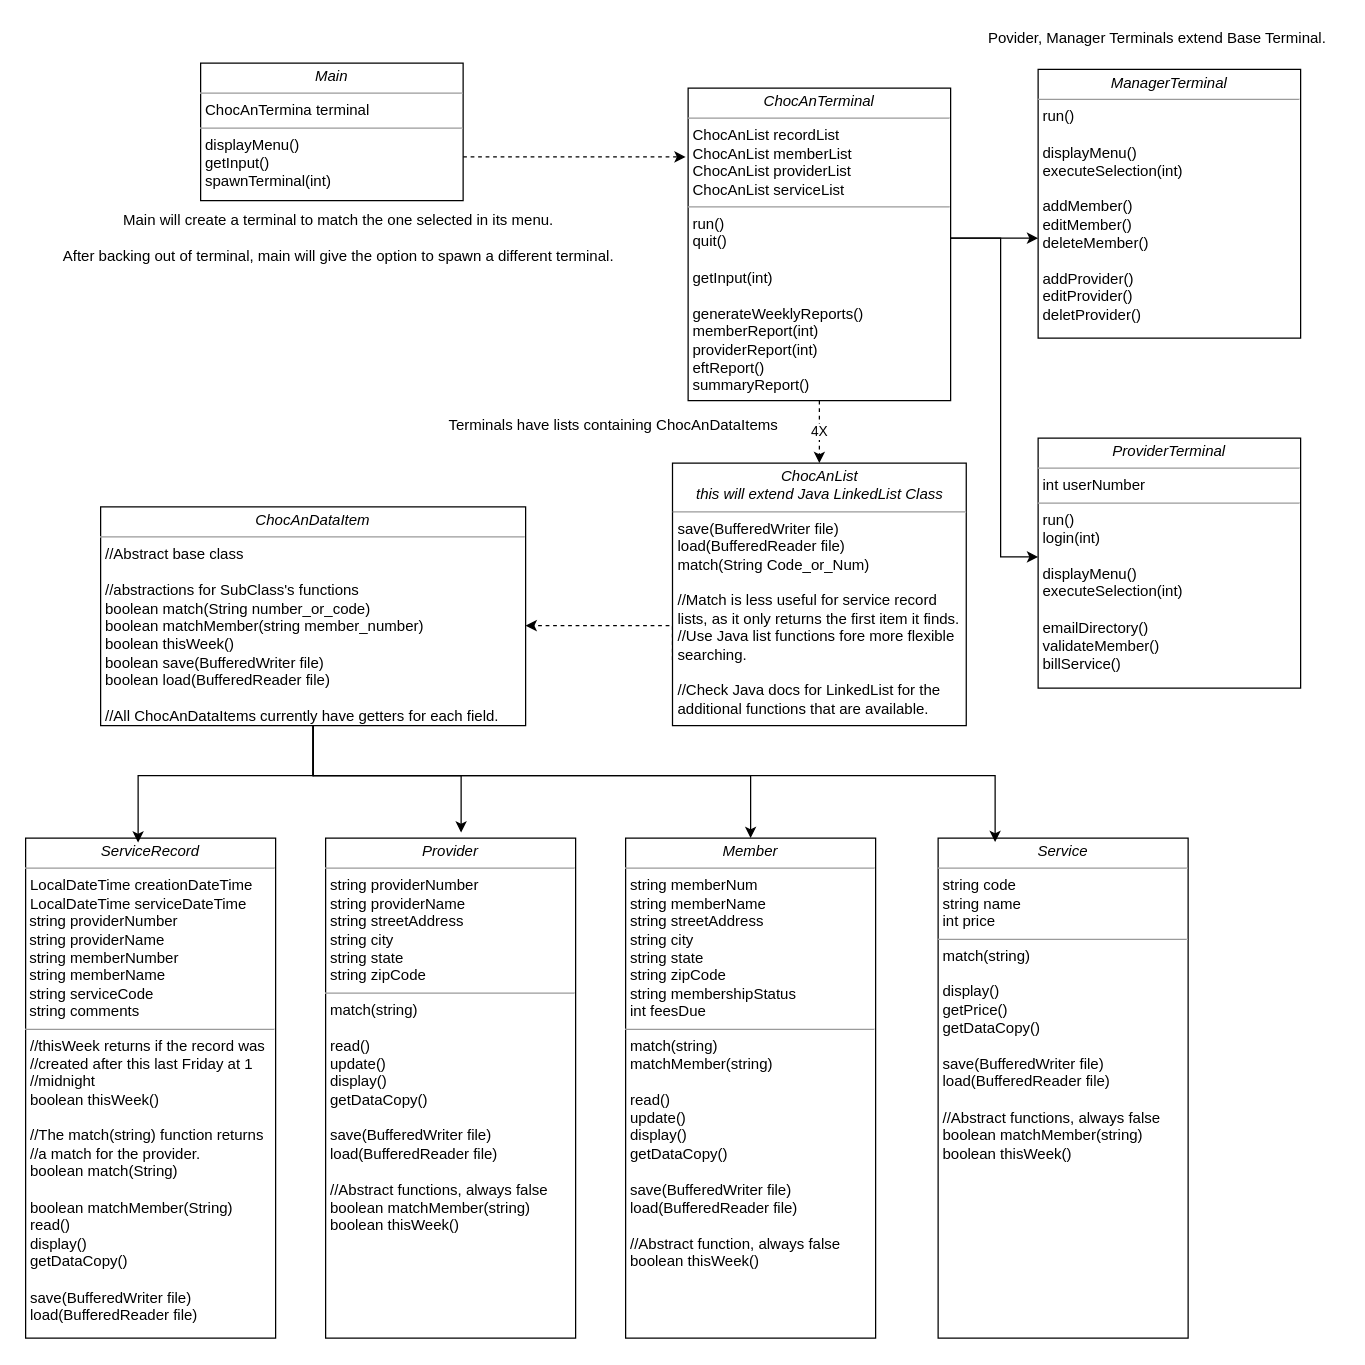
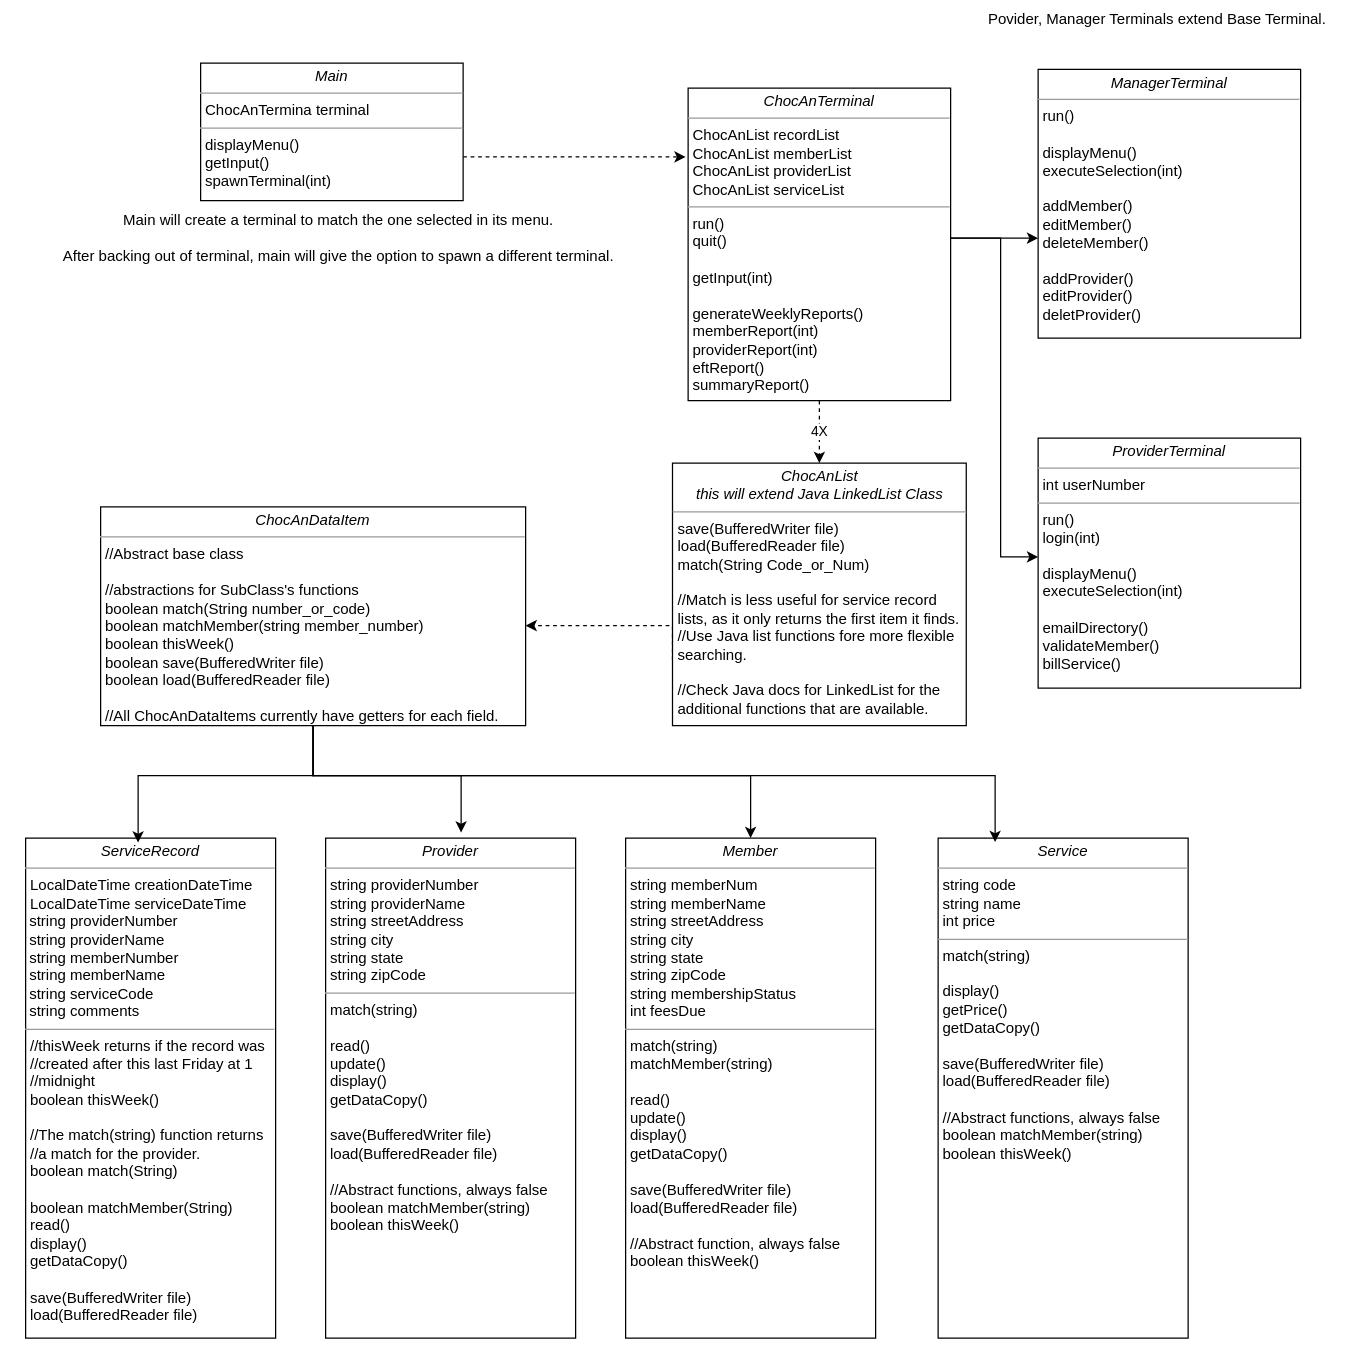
node "Povider, Manager Terminals extend Base Terminal.": moved (1157, 38) -> (1157, 19)
node "Terminals have lists containing ChocAnDataItems": removed
